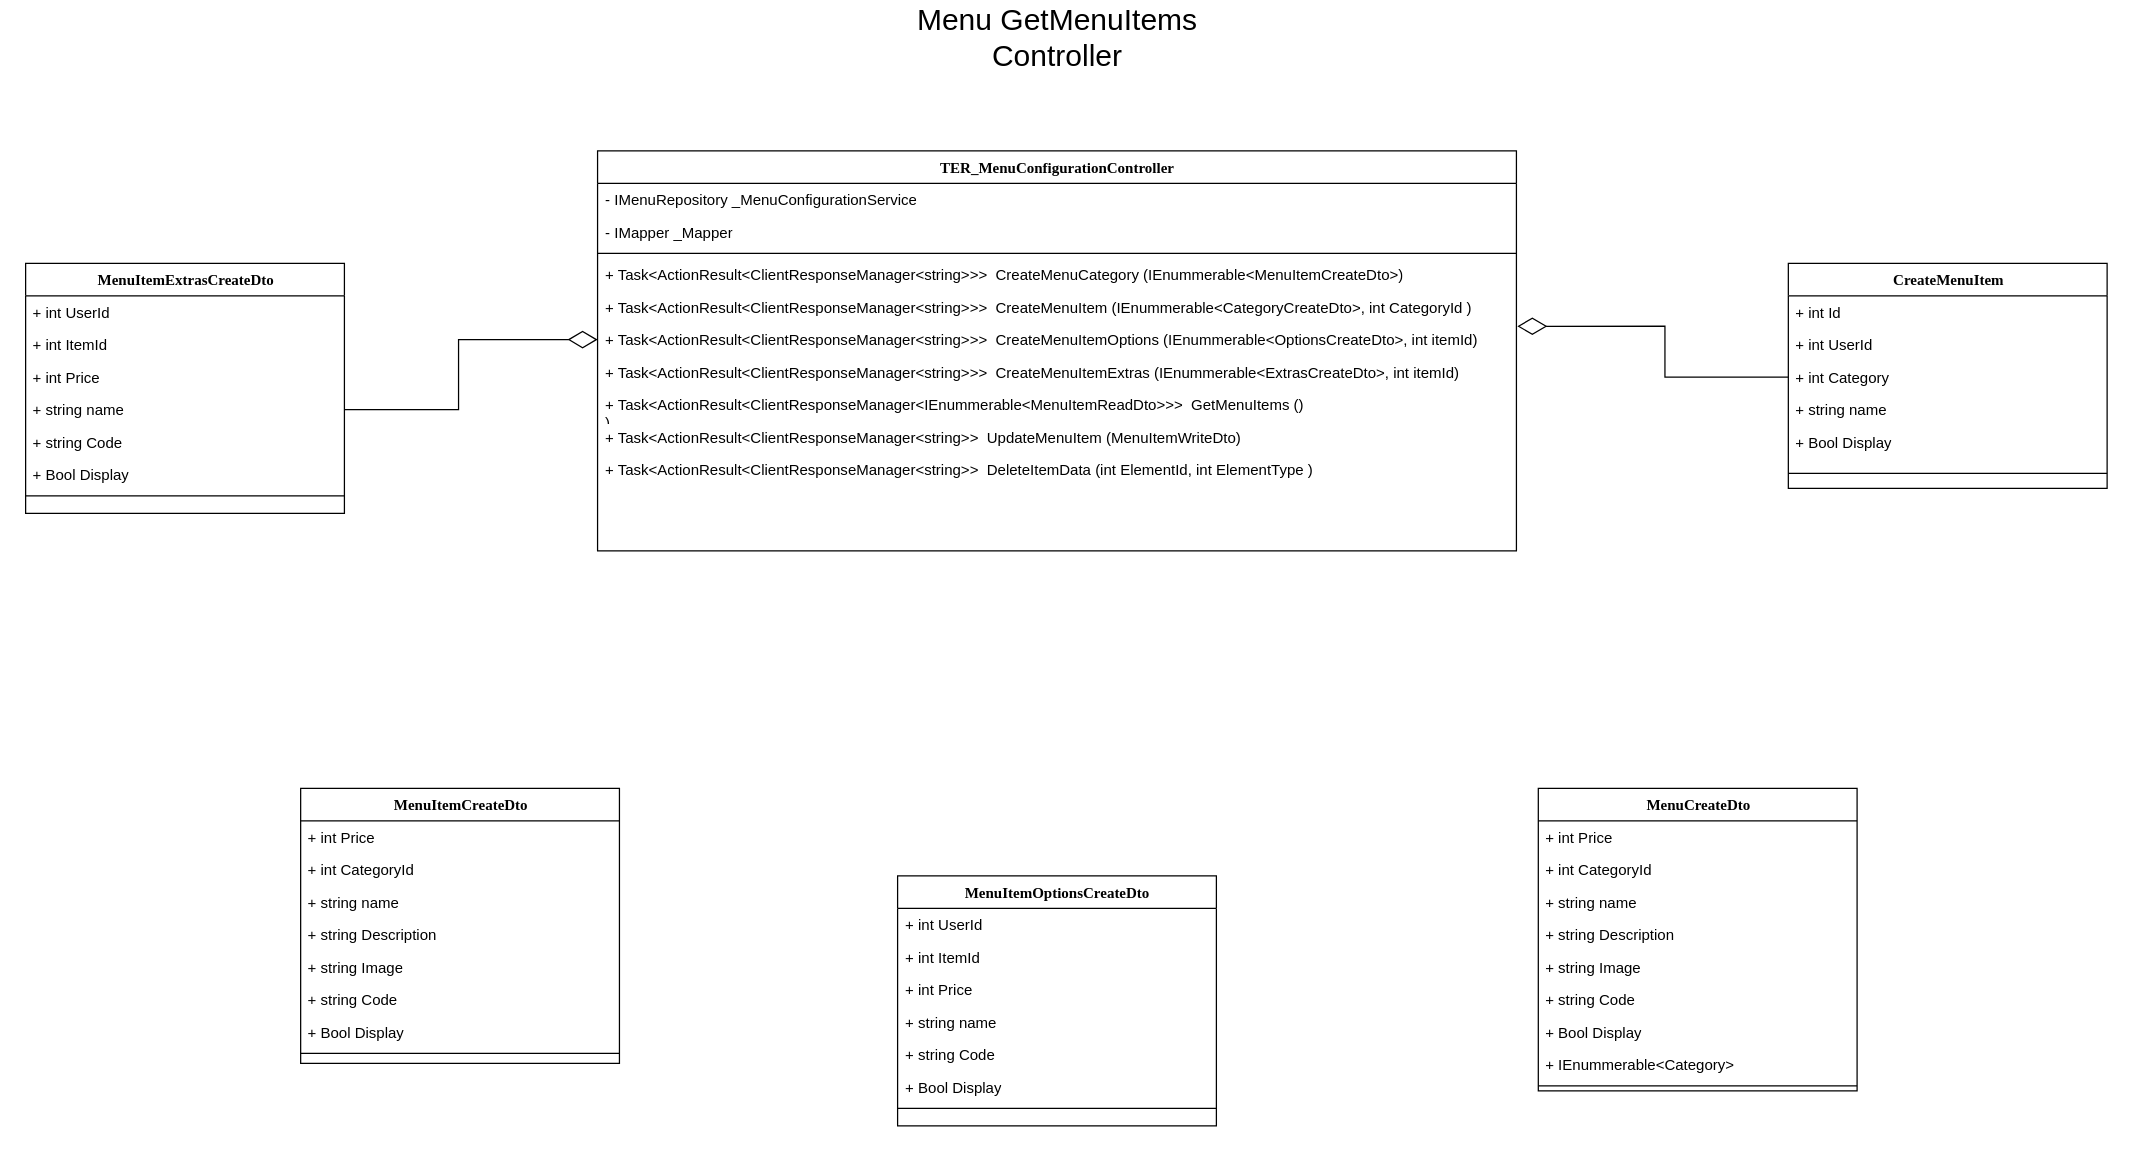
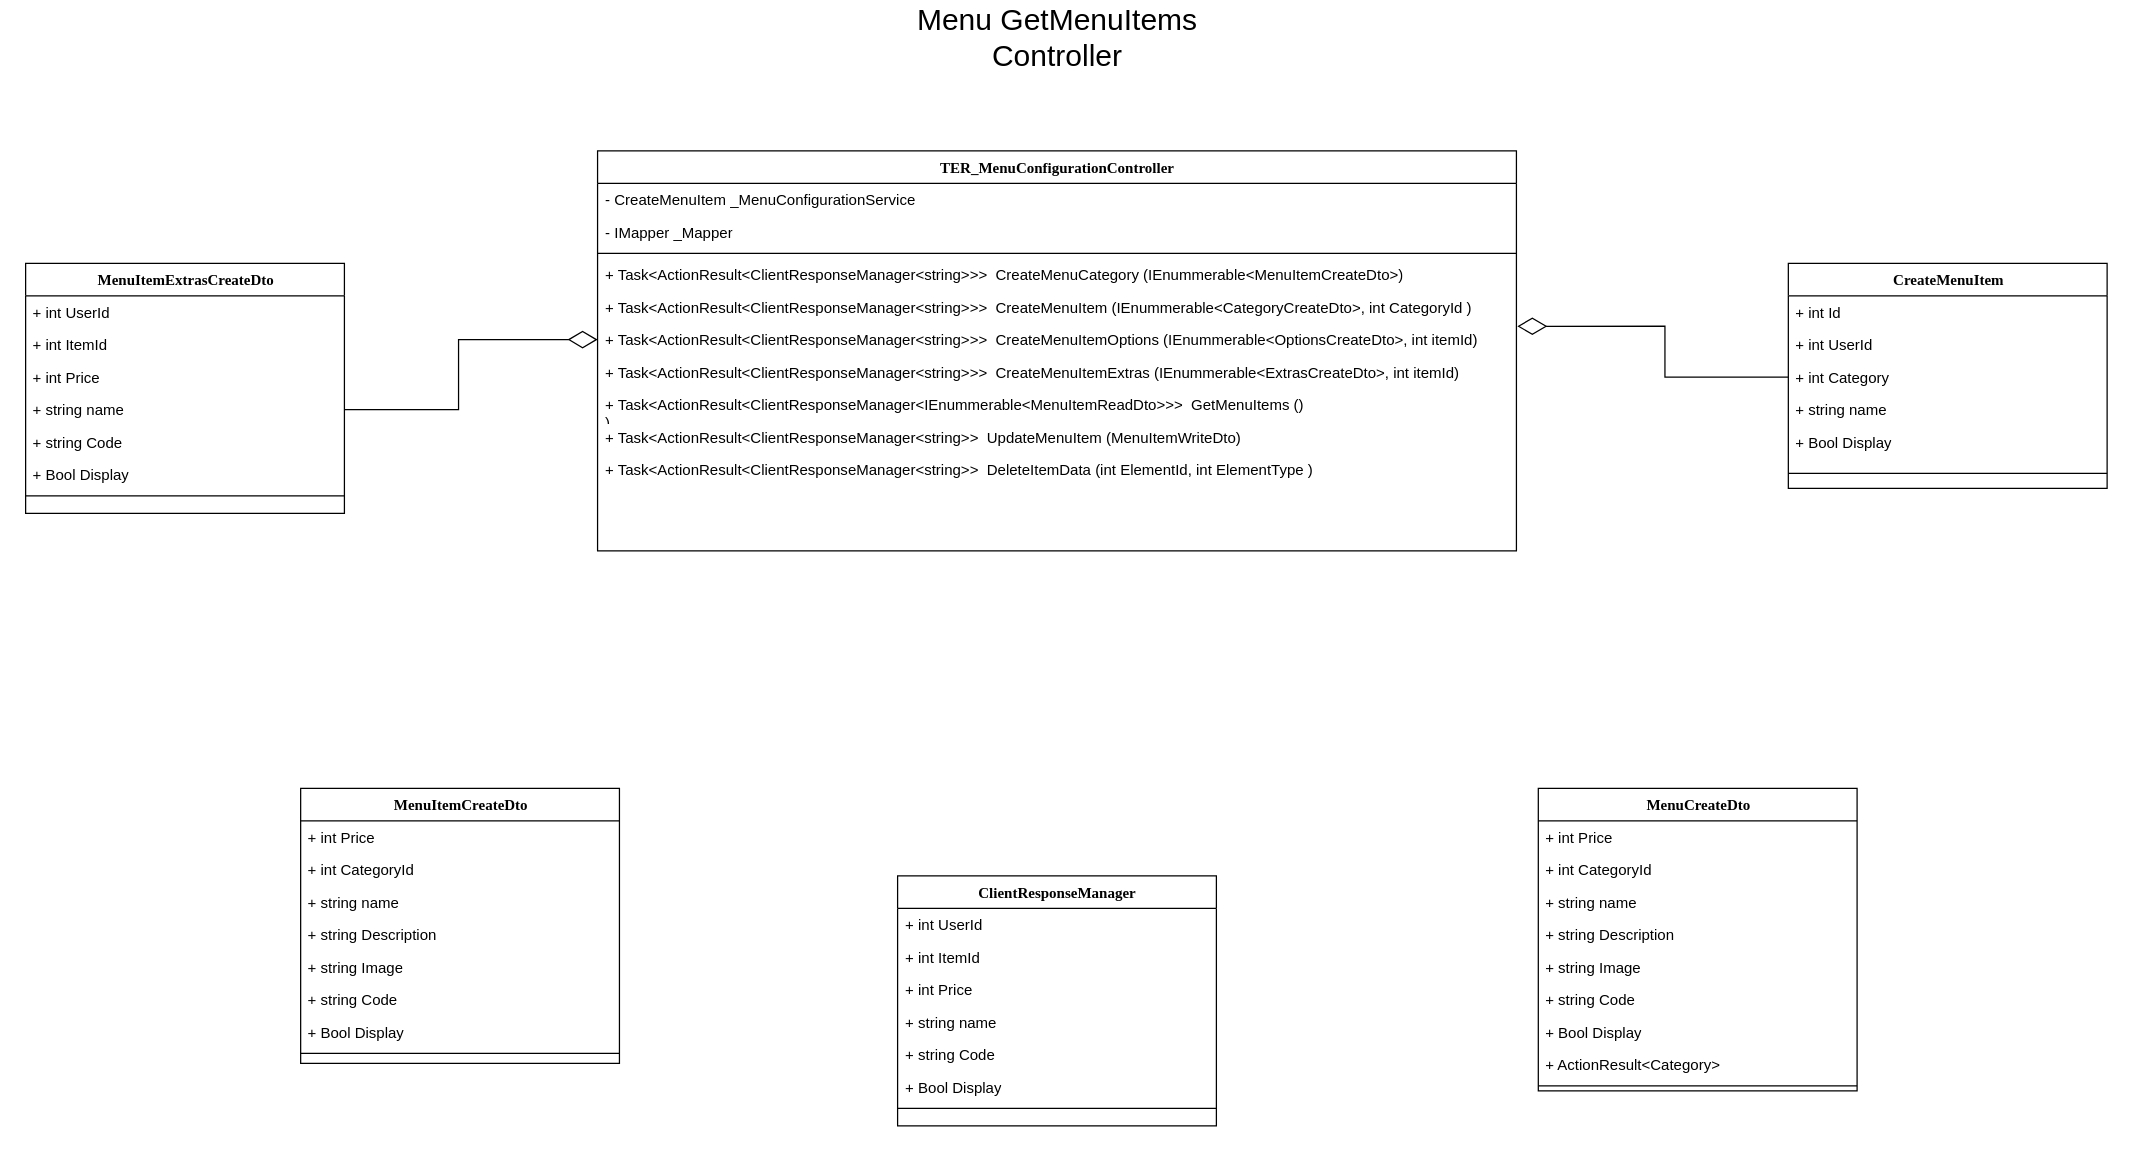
node "- IMenuRepository _MenuConfigurationService": label "- IMenuRepository _MenuConfigurationService" -> "- CreateMenuItem _MenuConfigurationService"
node "MenuItemOptionsCreateDto": label "MenuItemOptionsCreateDto" -> "ClientResponseManager"
node "+ IEnummerable<Category>": label "+ IEnummerable<Category>" -> "+ ActionResult<Category>"
